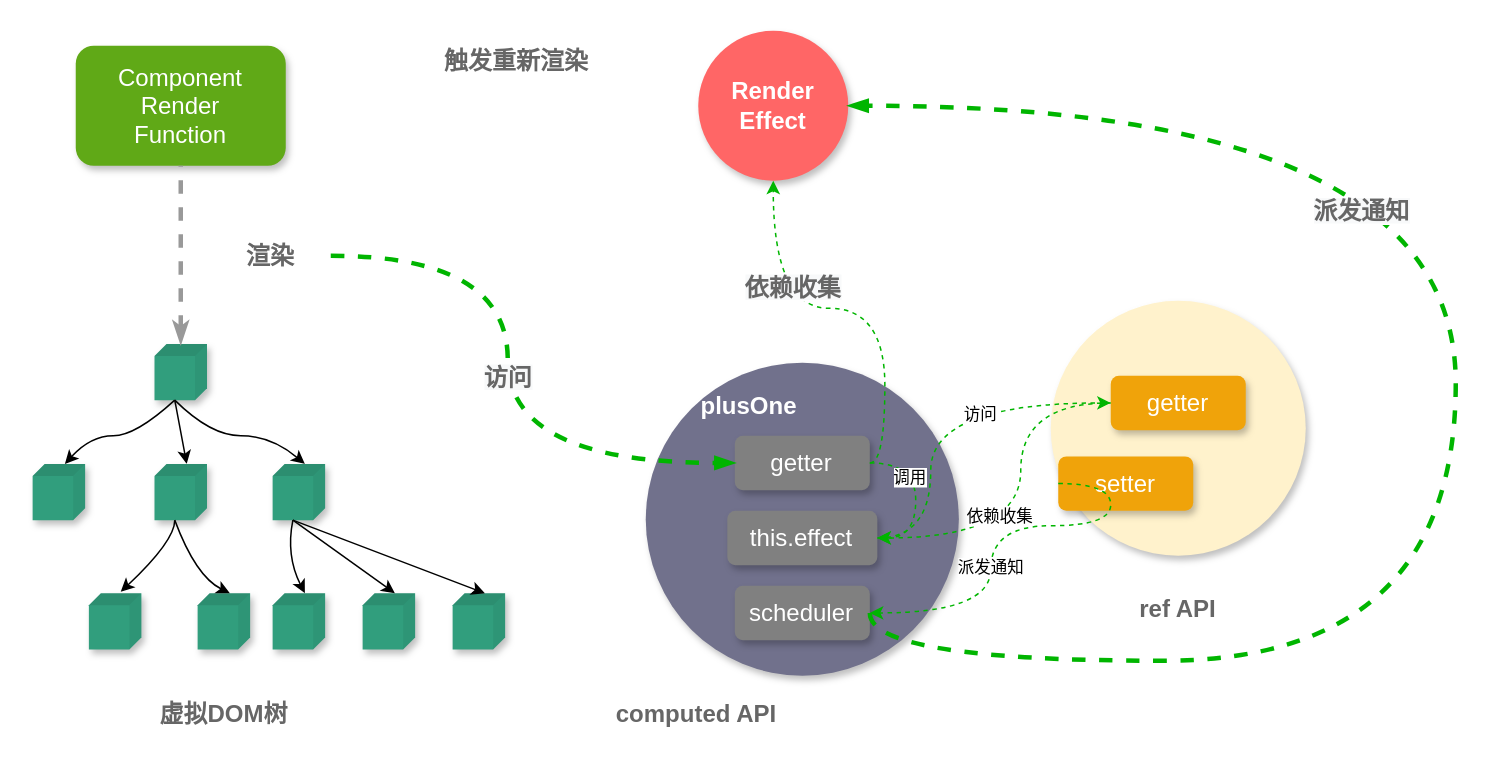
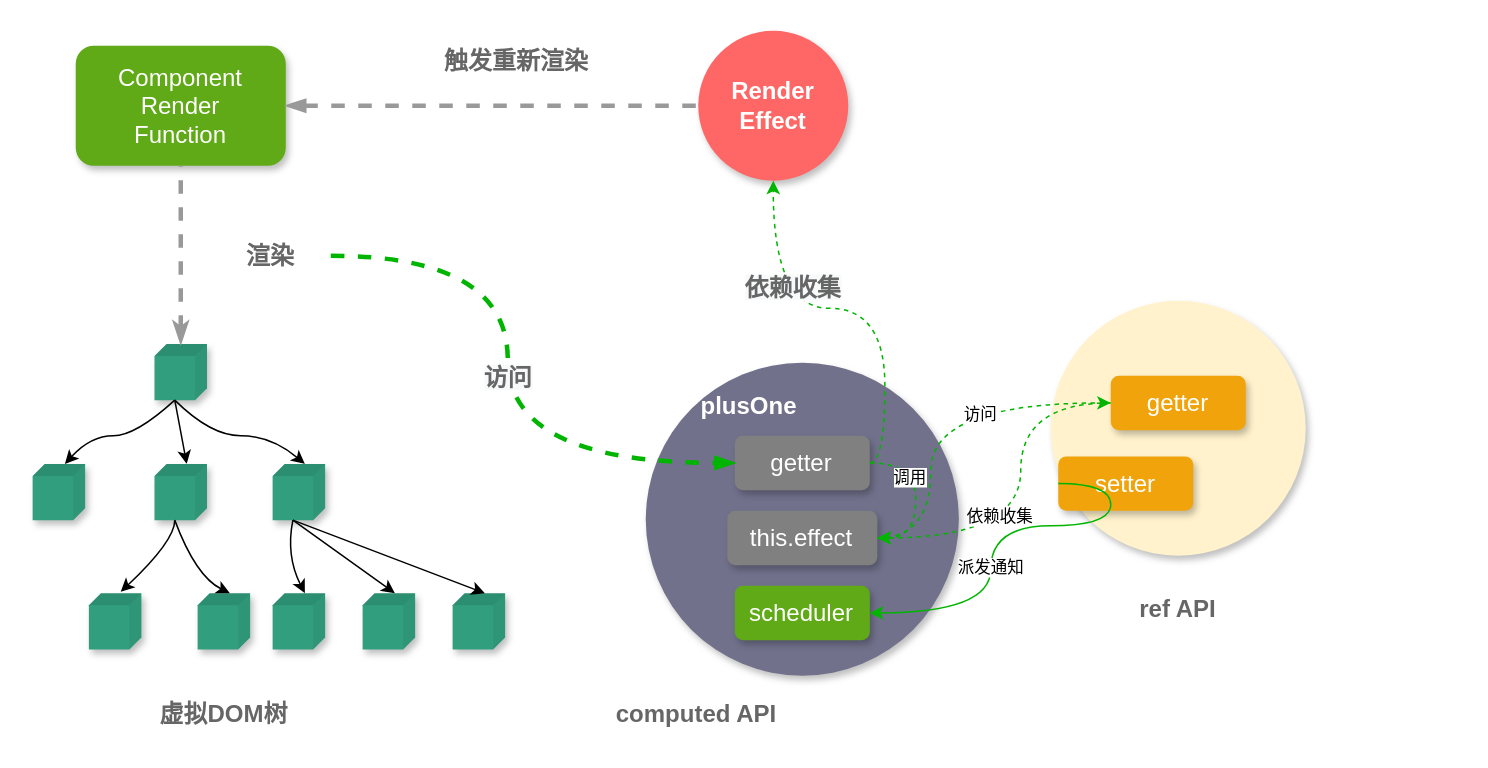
edge "Render Effect" -> "Component Render Function": added
edge "scheduler" -> "Render Effect": removed, label "派发通知"
edge "setter" -> "scheduler": style dashed -> solid
node "scheduler": fillcolor #808080 -> #60a917
